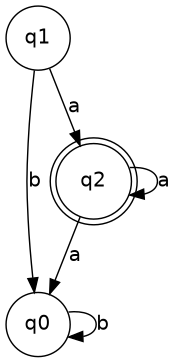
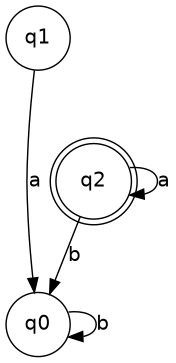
edge "q1" -> "q2": removed, label "a"
edge "q1" -> "q0": label "b" -> "a"
edge "q2" -> "q0": label "a" -> "b"
